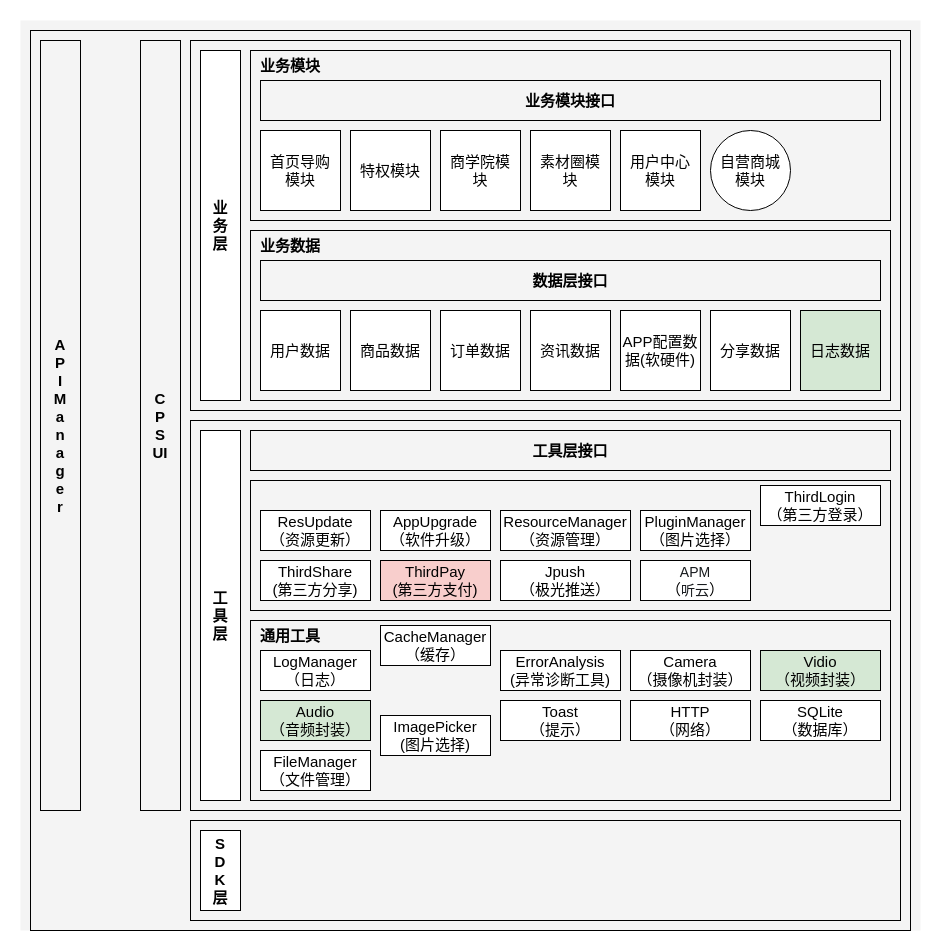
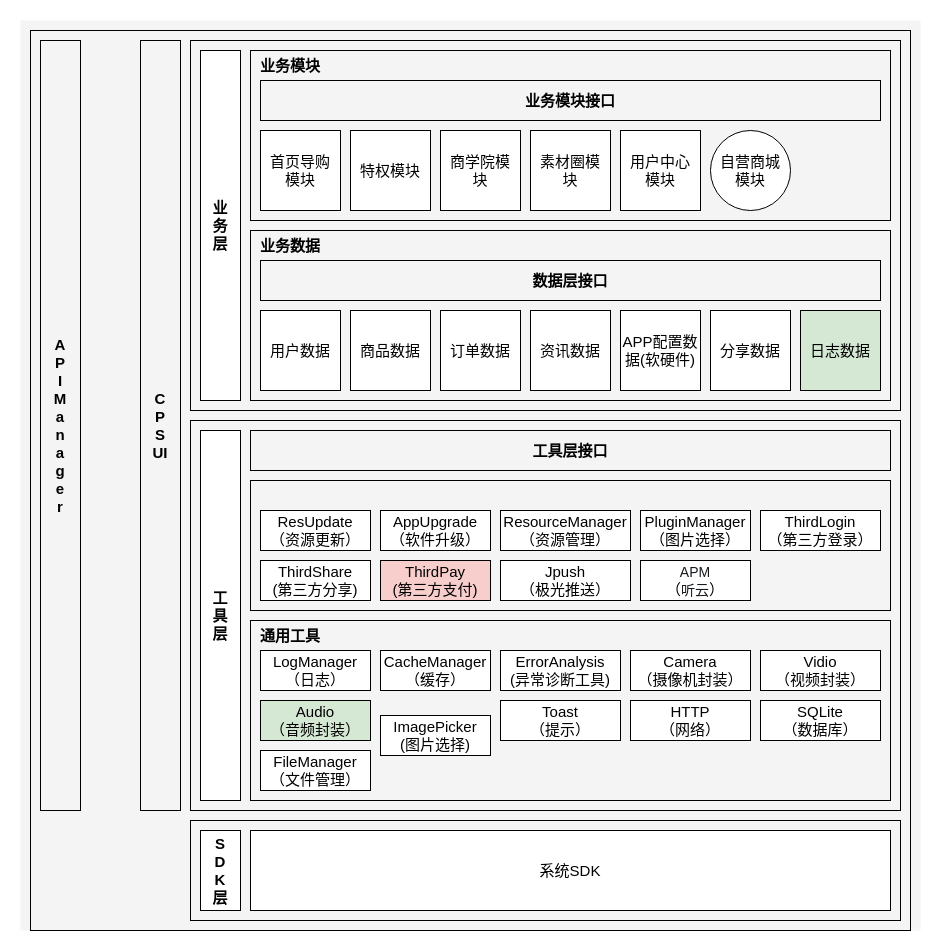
node "ThirdLogin（第三方登录）": moved (821, 506) -> (821, 531)
node "CacheManager（缓存）": moved (436, 646) -> (436, 671)
node "Vidio（视频封装）": fillcolor #d5e8d4 -> #ffffff
node "系统SDK": added
